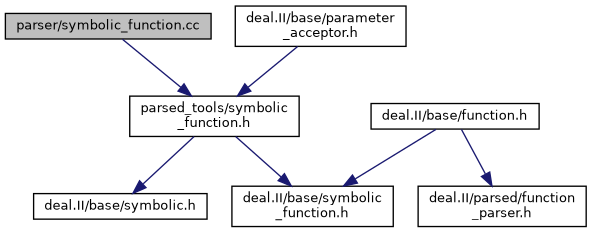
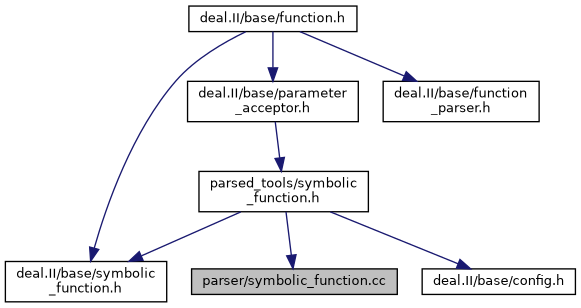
edge "deal.II/base/function.h" -> "deal.II/base/parameter _acceptor.h": added
edge "parser/symbolic_function.cc" -> "parsed_tools/symbolic _function.h": reversed
node "deal.II/base/symbolic.h": label "deal.II/base/symbolic.h" -> "deal.II/base/config.h"
node "deal.II/parsed/function _parser.h": label "deal.II/parsed/function _parser.h" -> "deal.II/base/function _parser.h"
